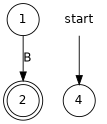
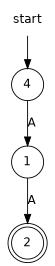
edge "1" -> "2": label "B" -> "A"
edge "4" -> "1": added, label "A"
